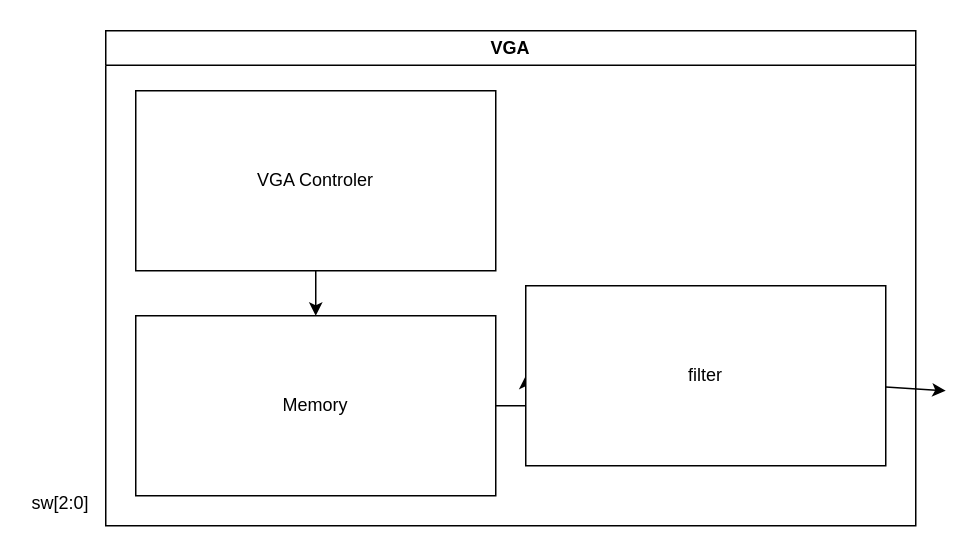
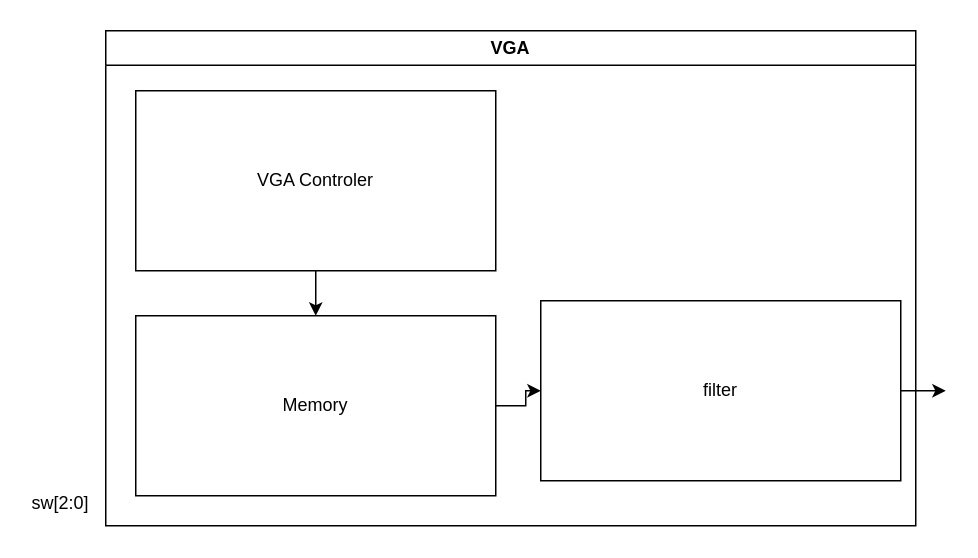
node "filter": moved (706, 376) -> (721, 391)
